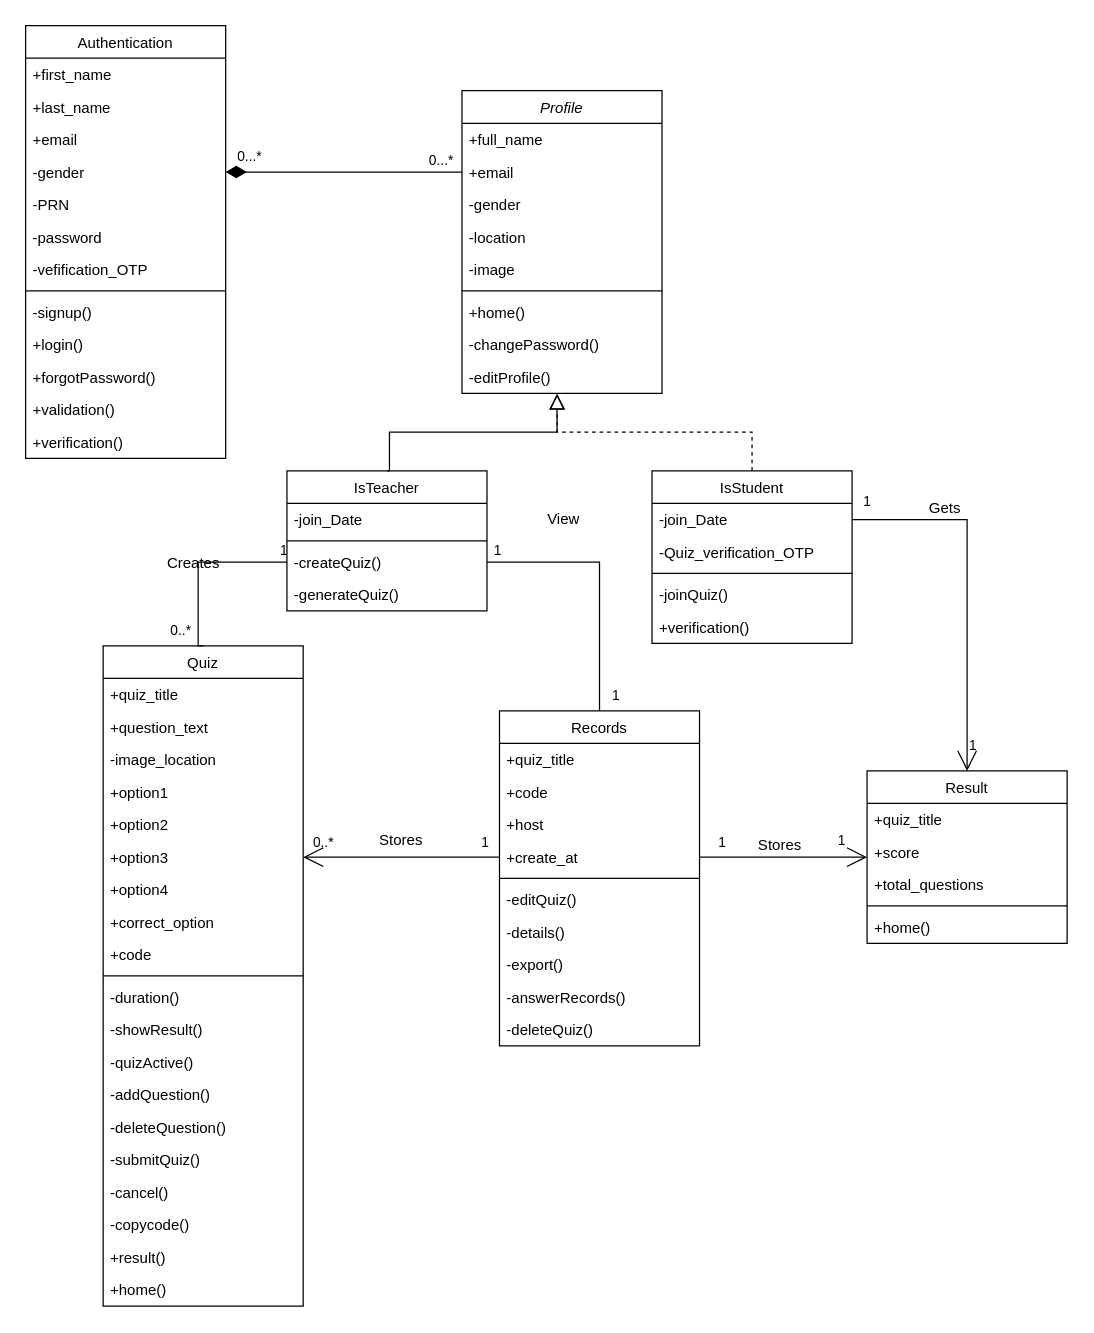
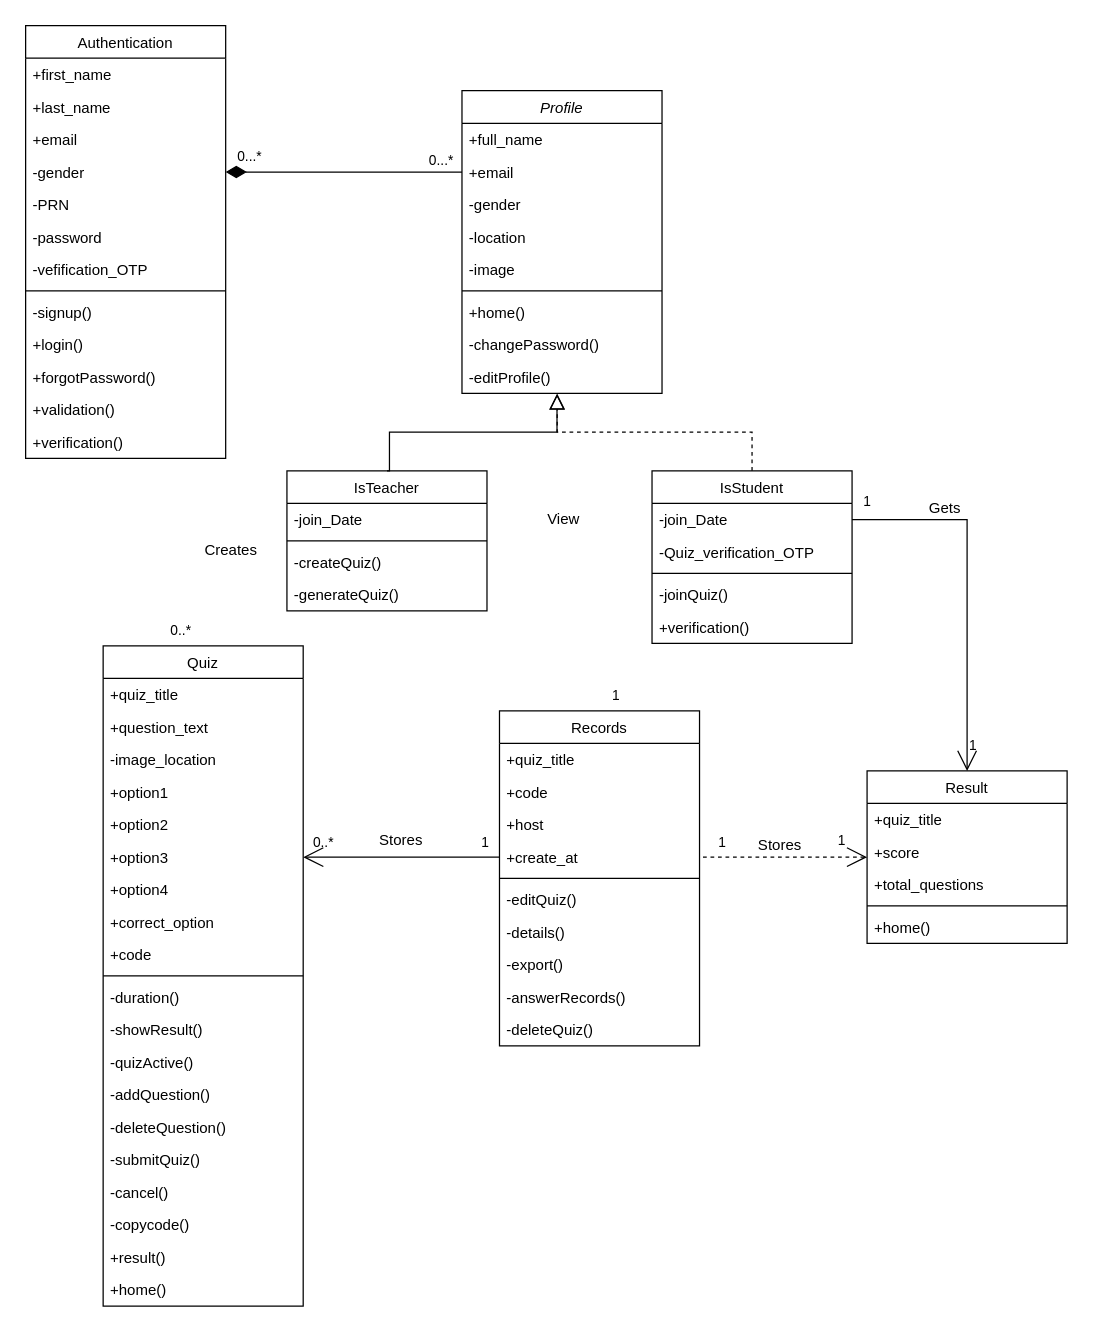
edge "-createQuiz()" -- "Quiz": removed, label "1"
node "Creates": moved (193, 563) -> (231, 551)
edge "-createQuiz()" -- "Records": removed, label "1"
edge "+create_at" -> "Result": style solid -> dashed
